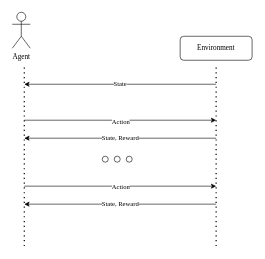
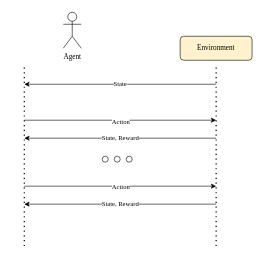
node "Agent": moved (21, 30) -> (72, 30)
node "Environment": fillcolor #ffffff -> #fff2cc
